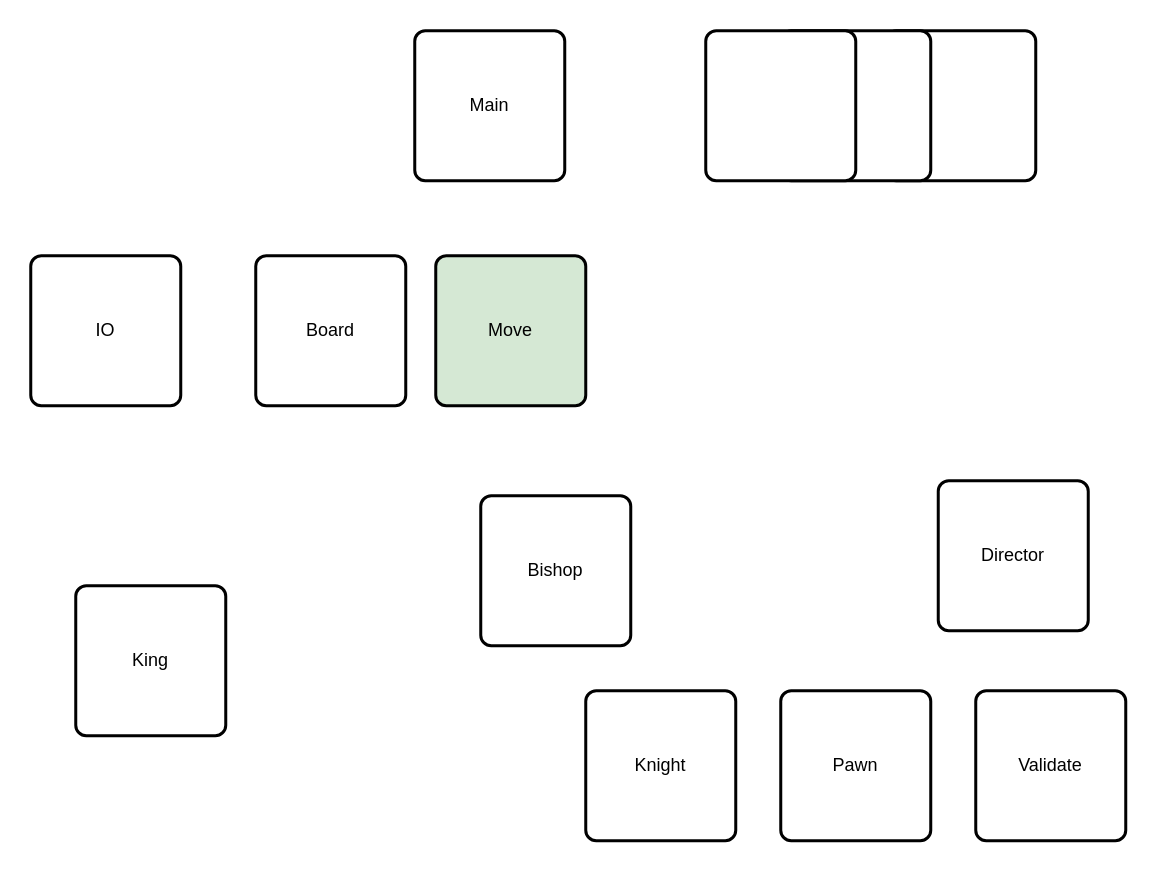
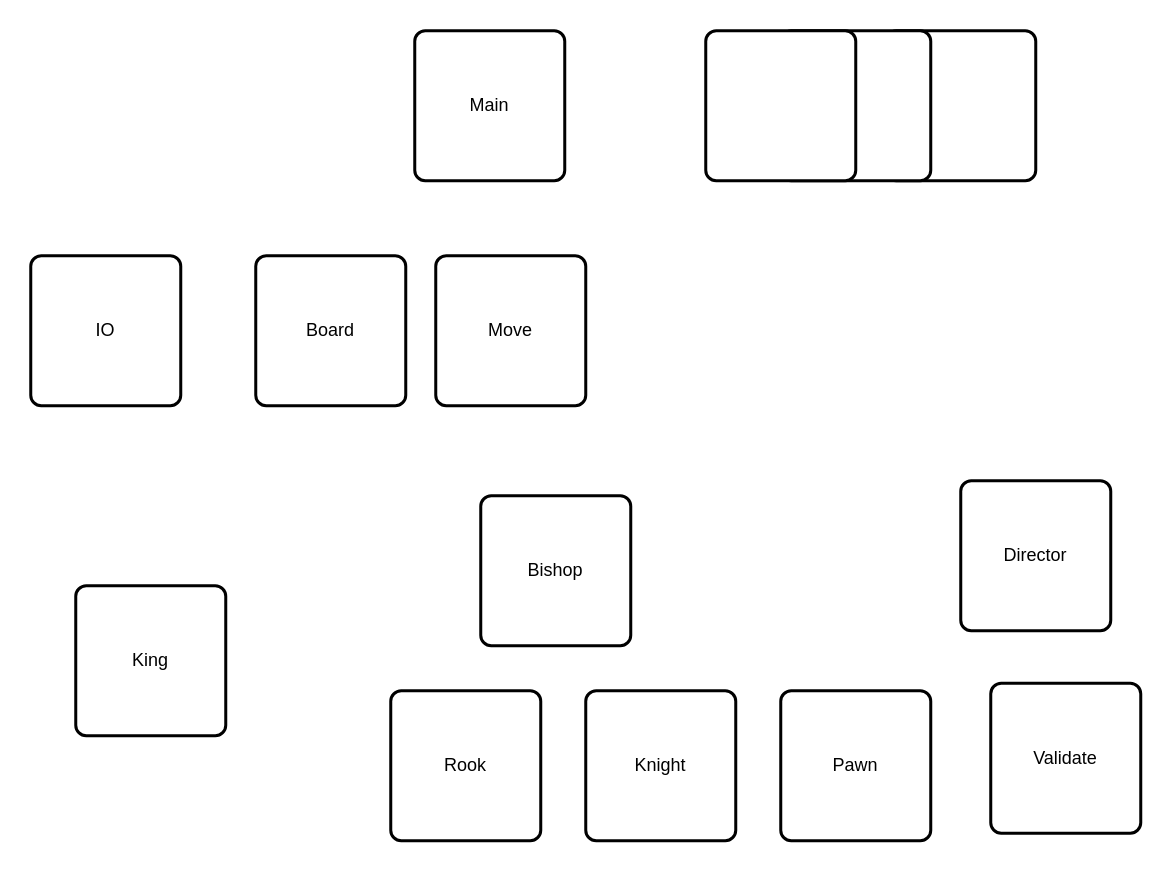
node "Move": fillcolor #d5e8d4 -> #ffffff
node "Director": moved (1013, 556) -> (1036, 556)
node "Rook": added
node "Validate": moved (1051, 766) -> (1066, 758)
